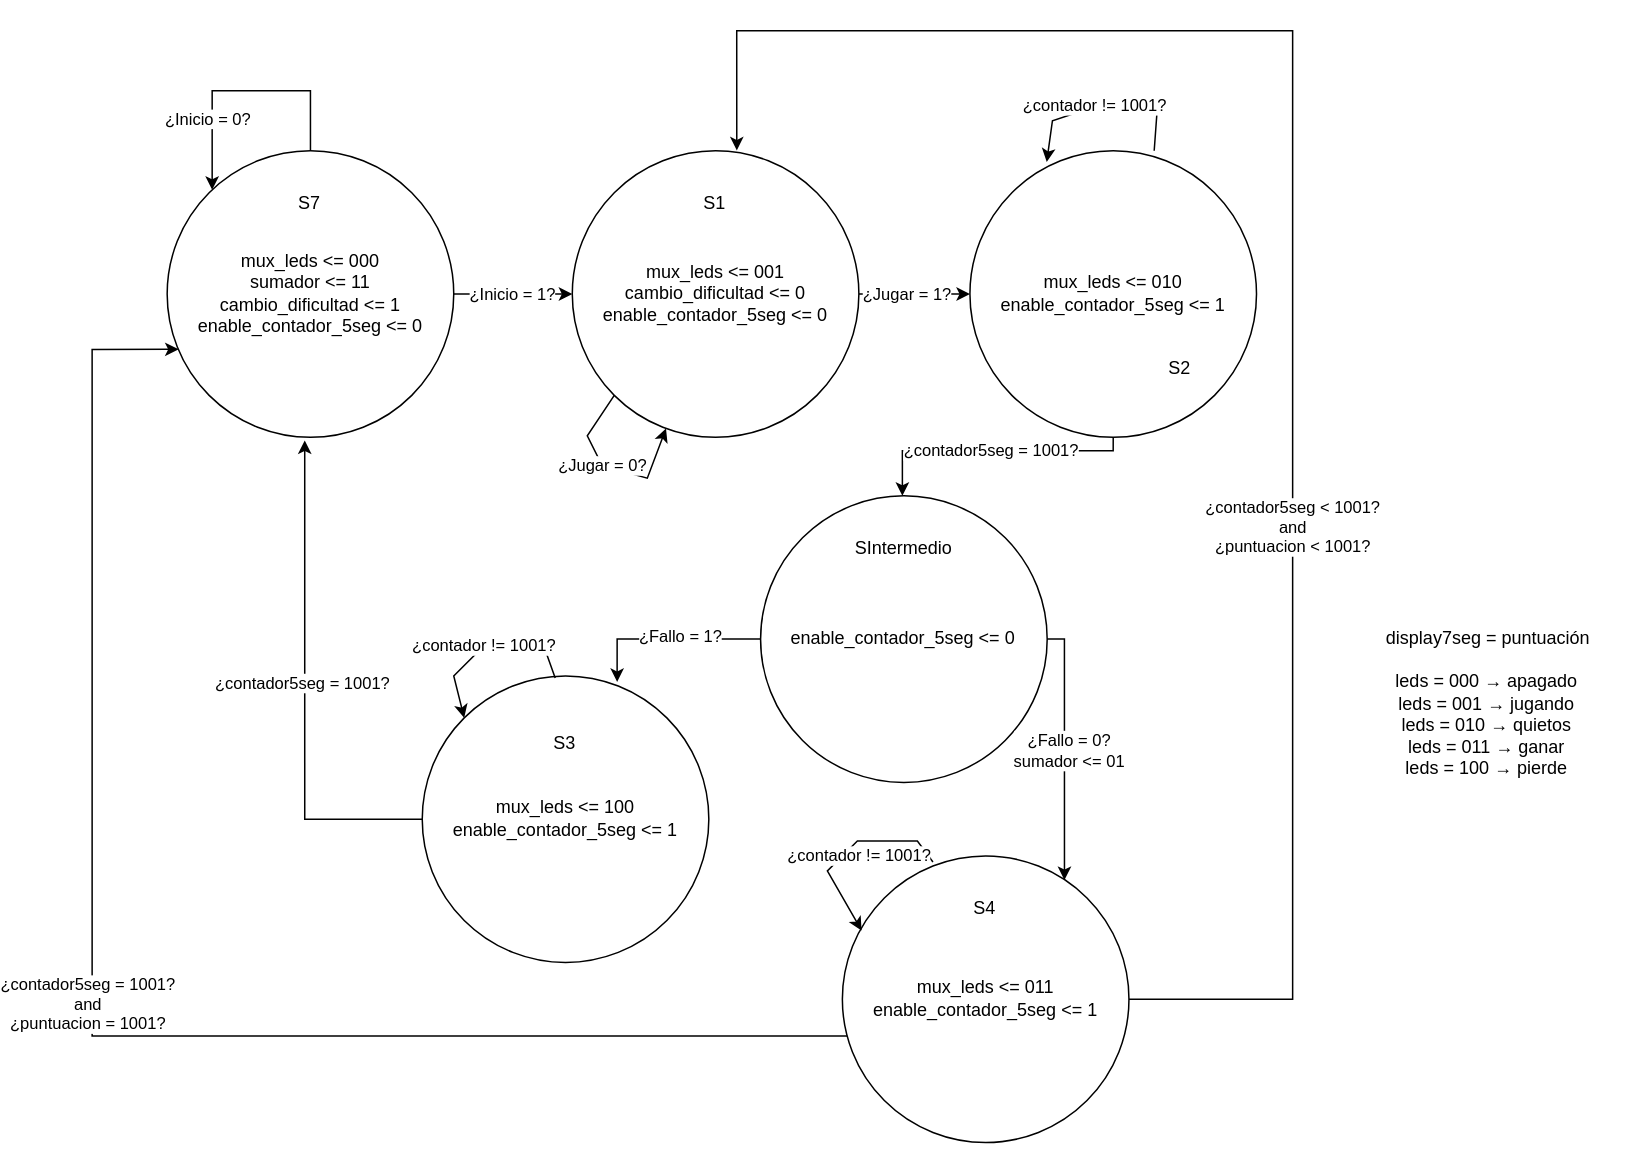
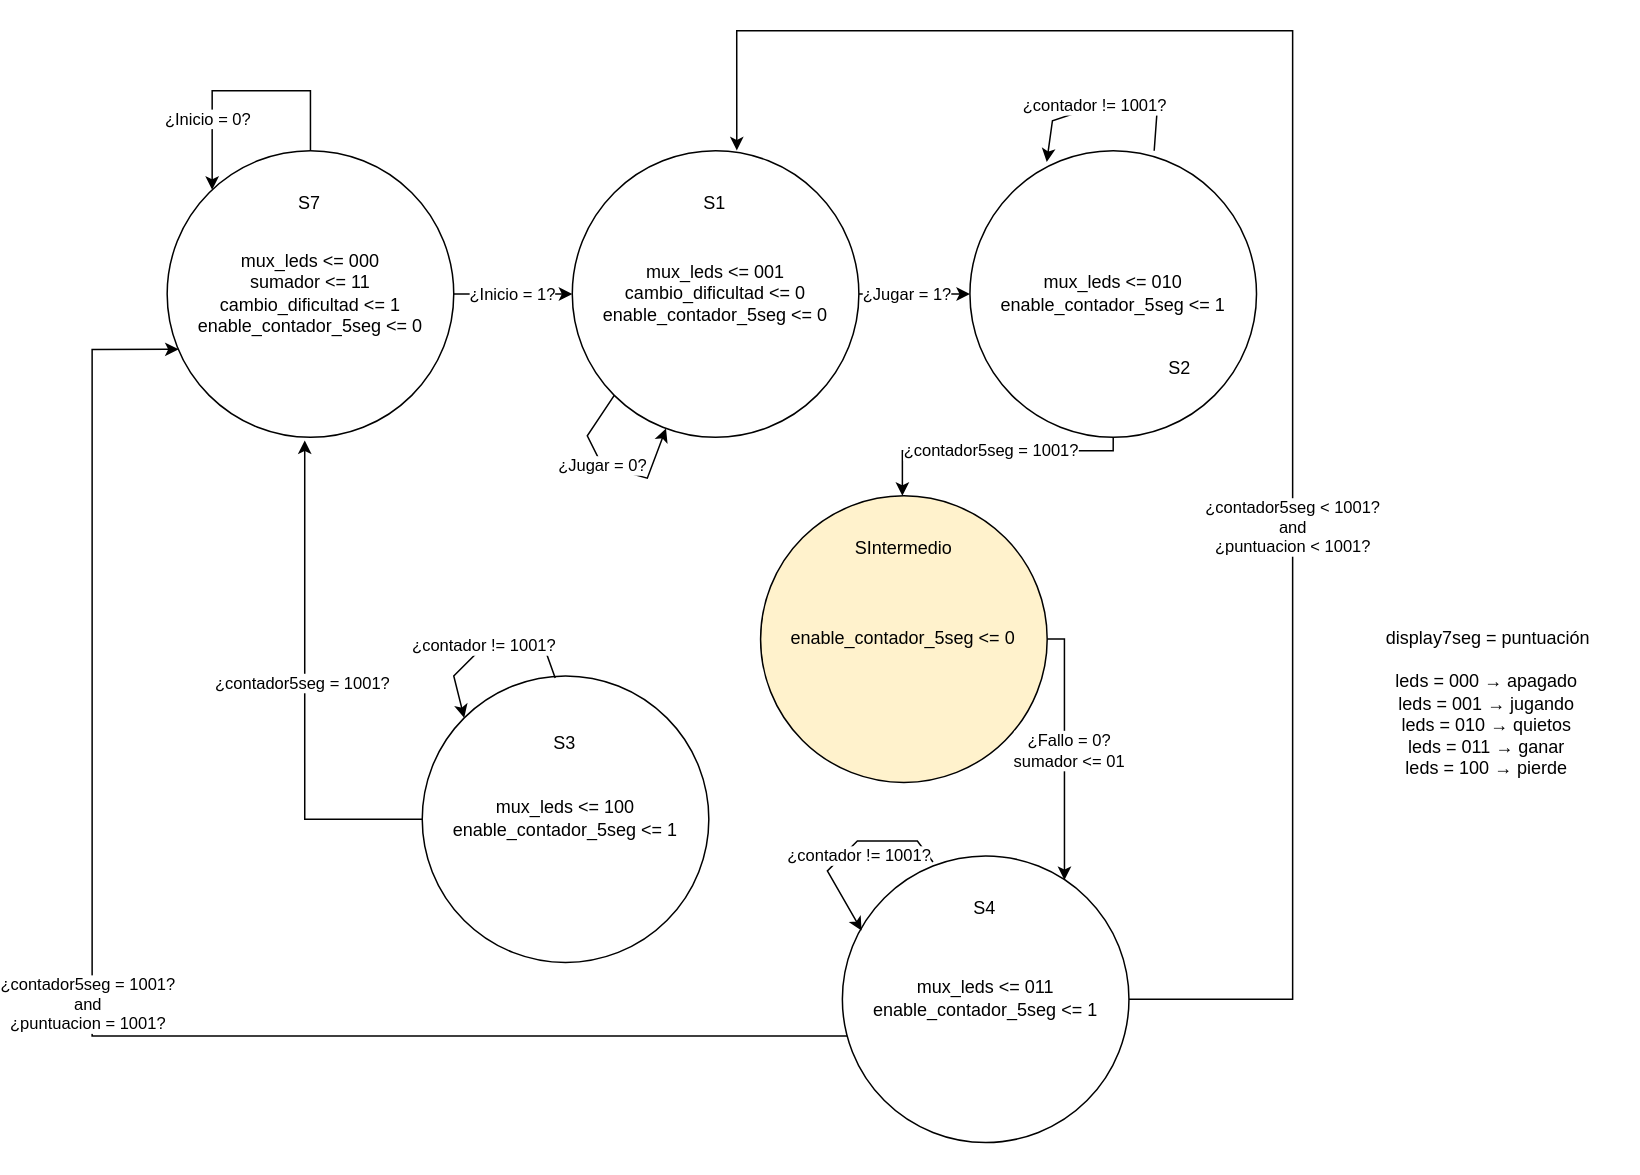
edge "enable_contador_5seg <= 0" -> "mux_leds <= 100 enable_contador_5seg <= 1": removed, label "¿Fallo = 1?"
node "enable_contador_5seg <= 0": fillcolor #ffffff -> #fff2cc
